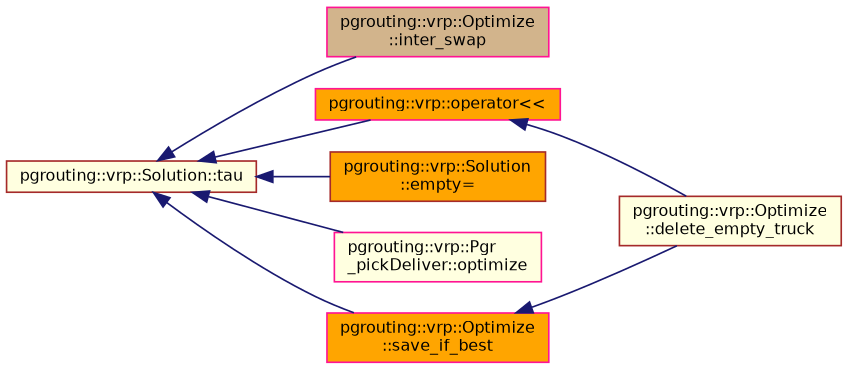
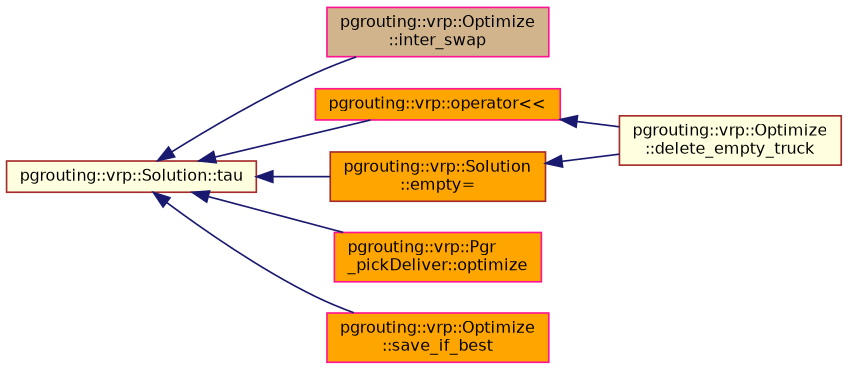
node "pgrouting::vrp::Pgr _pickDeliver::optimize": fillcolor lightyellow -> orange
edge "pgrouting::vrp::Optimize ::delete_empty_truck" -> "pgrouting::vrp::Optimize ::save_if_best": now "pgrouting::vrp::Optimize ::delete_empty_truck" -> "pgrouting::vrp::Solution ::empty="
